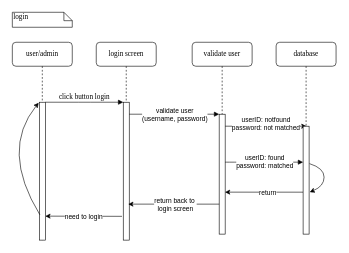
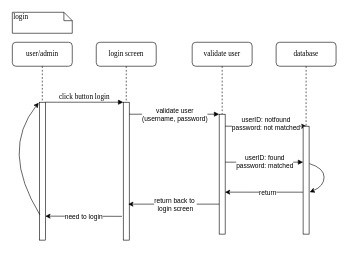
node "login": size 60x15 -> 60x21
